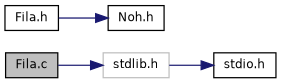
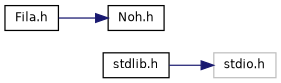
node "Fila.c": removed
node "stdlib.h": color grey75 -> black
node "stdio.h": color black -> grey75
